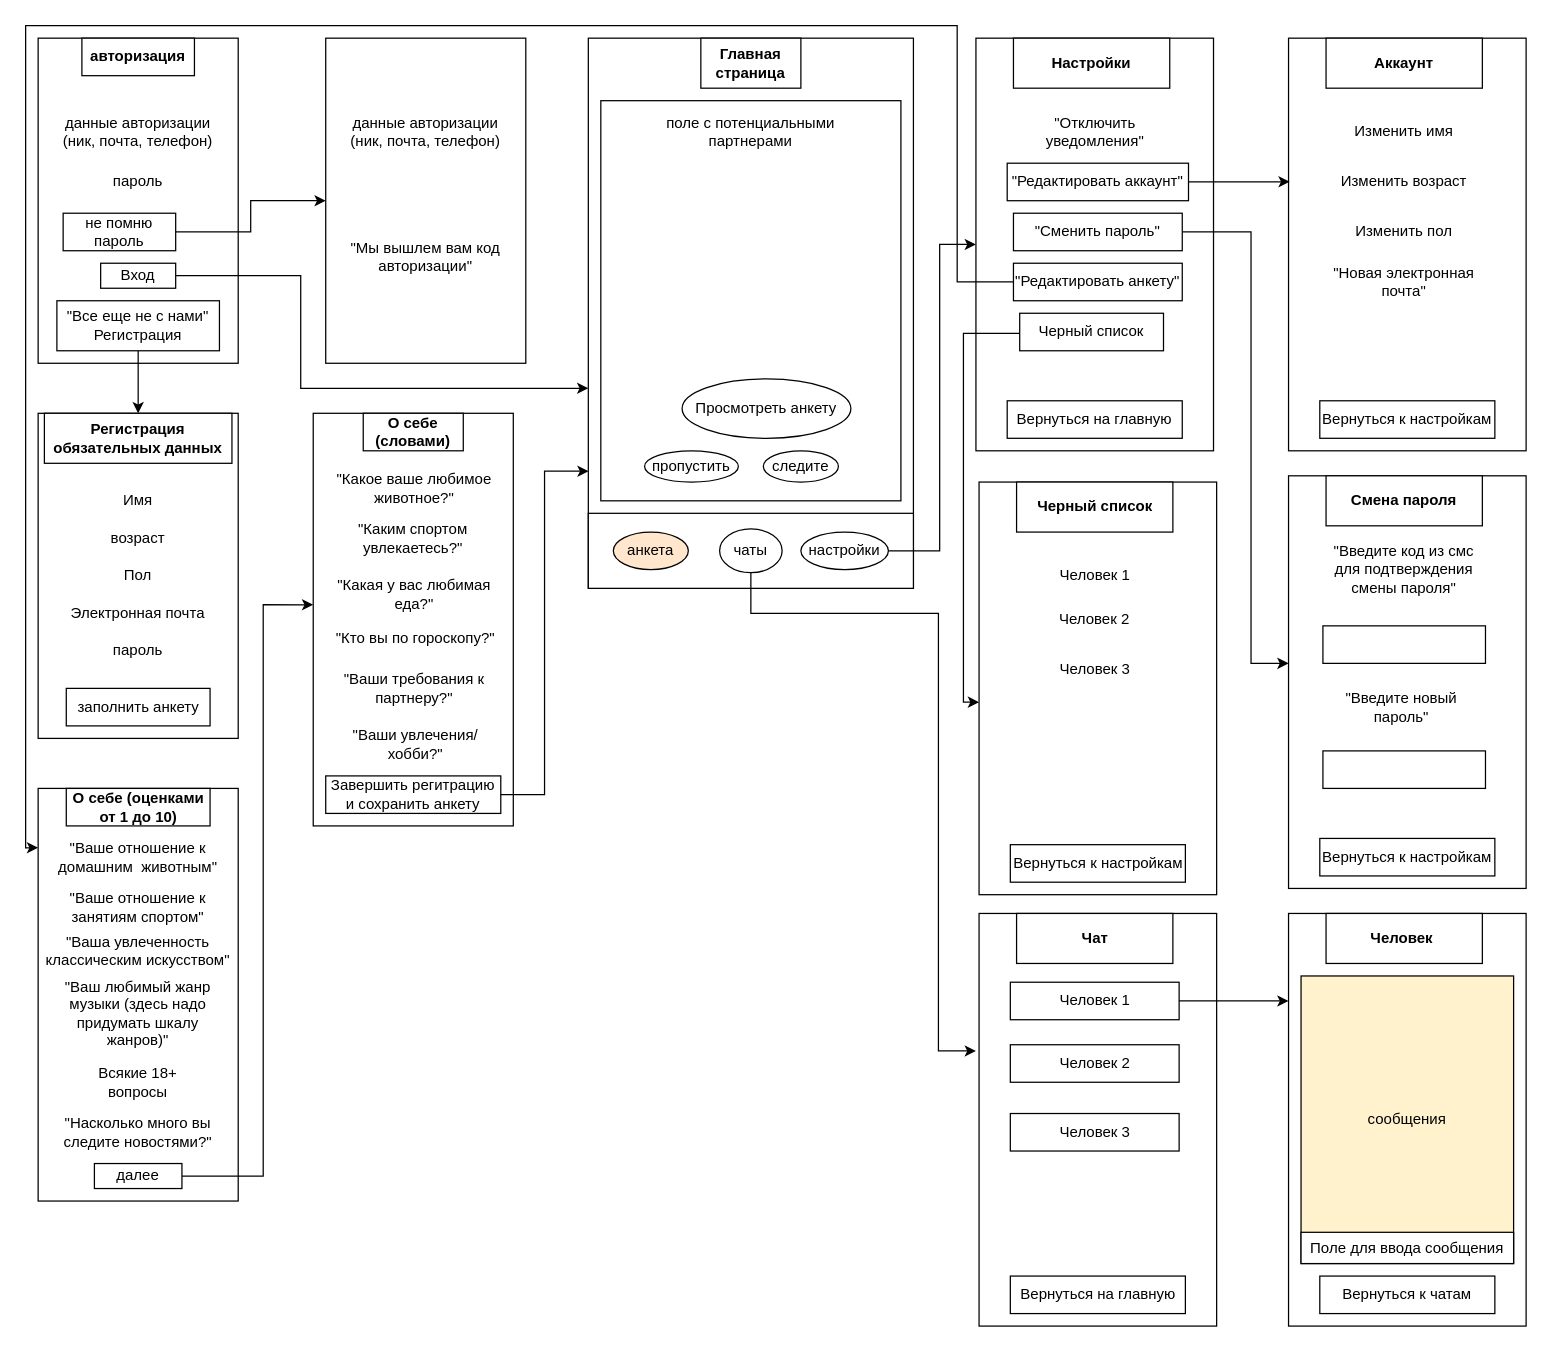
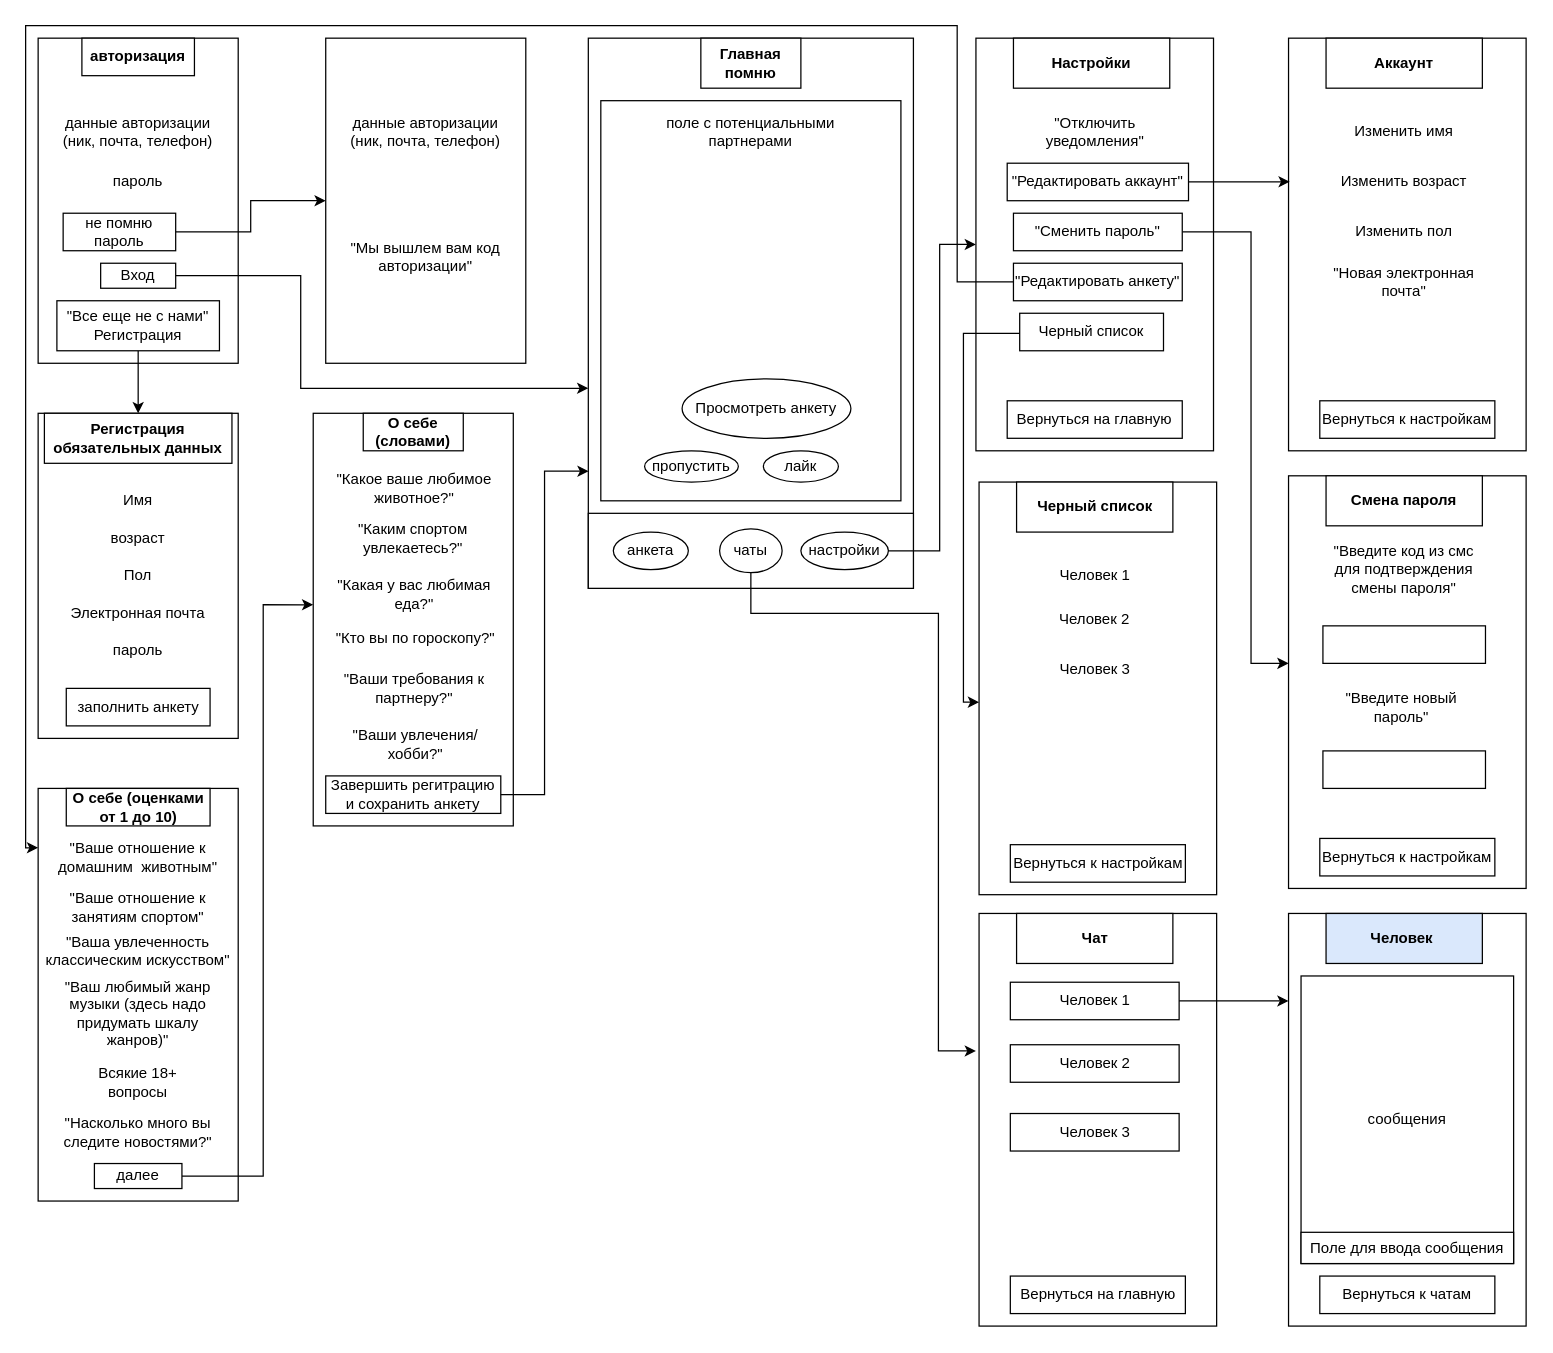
node "Главная страница": label "Главная страница" -> "Главная помню"
node "следите": label "следите" -> "лайк"
node "анкета": fillcolor #ffe6cc -> #ffffff
node "Человек": fillcolor #ffffff -> #dae8fc
node "сообщения": fillcolor #fff2cc -> #ffffff
